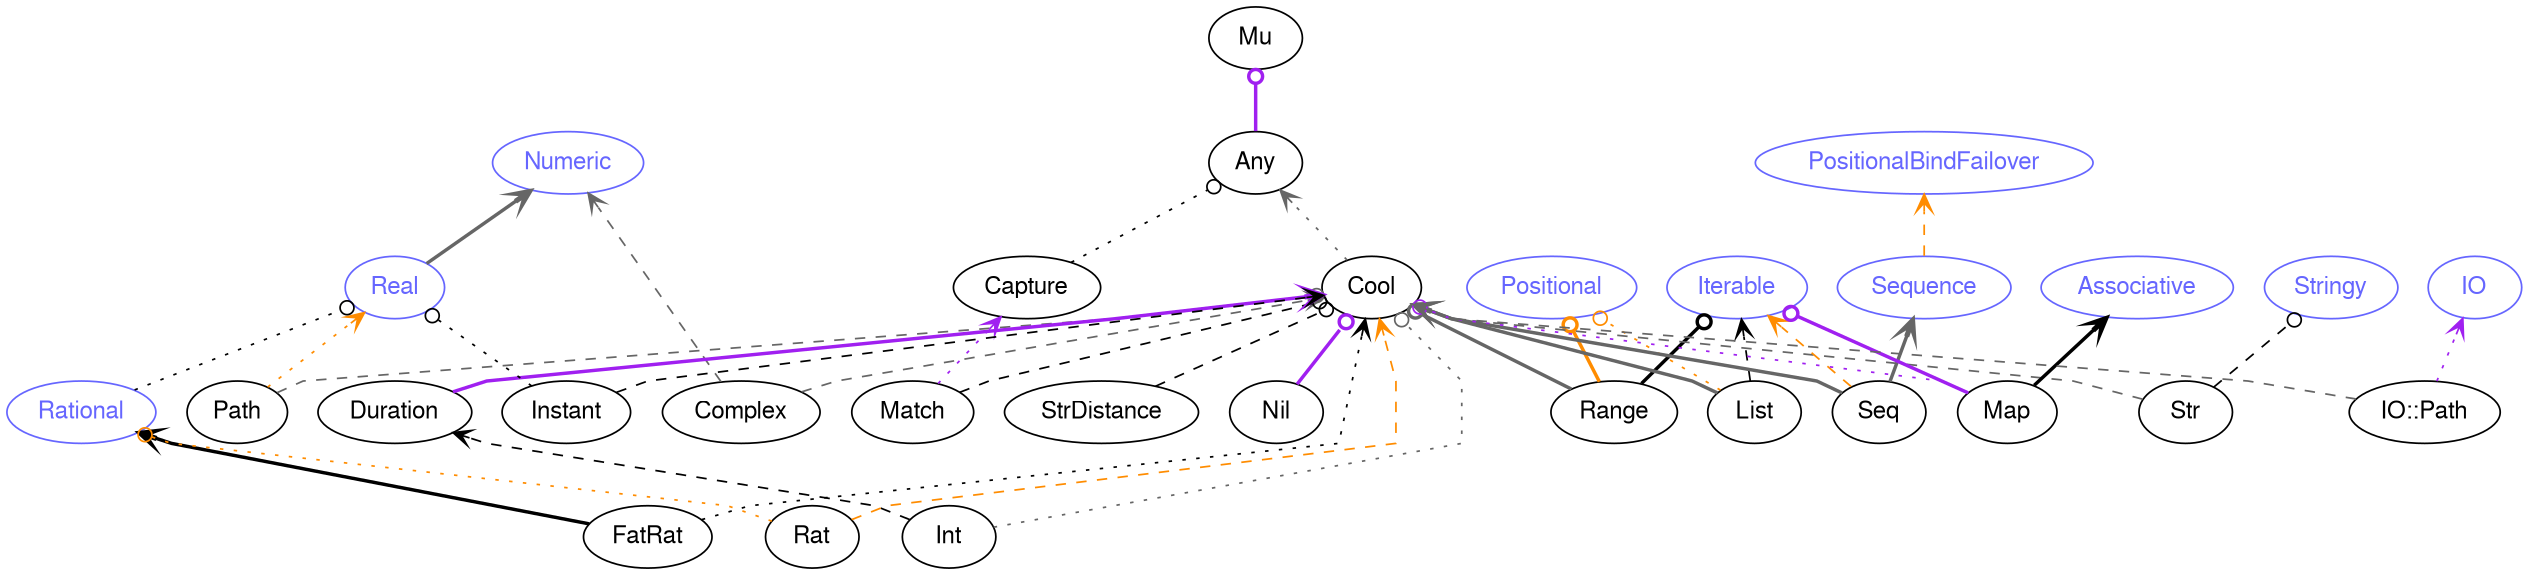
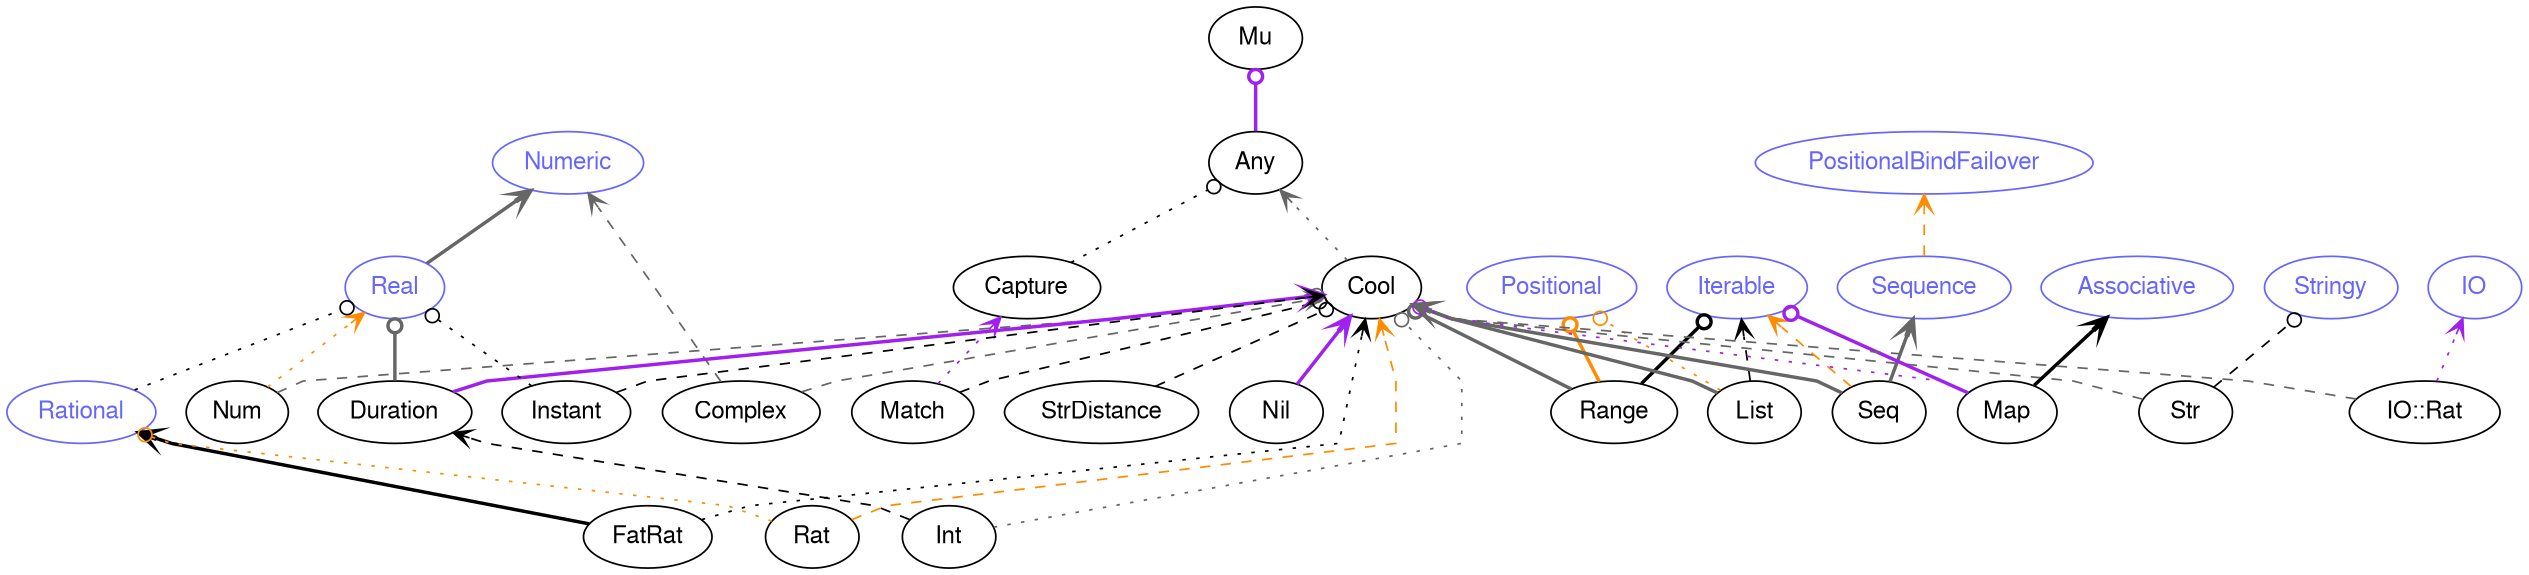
edge "Duration" -> "Real": added
edge "Nil" -> "Cool": arrowhead odot -> vee
node "Path": label "Path" -> "Num"
node "IO::Path": label "IO::Path" -> "IO::Rat"
